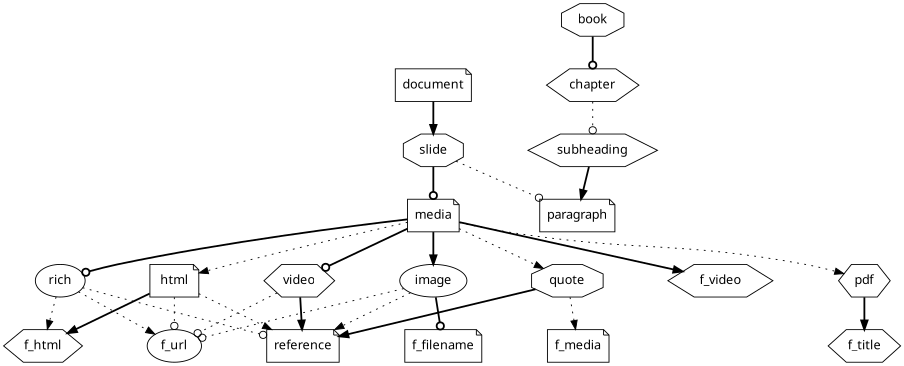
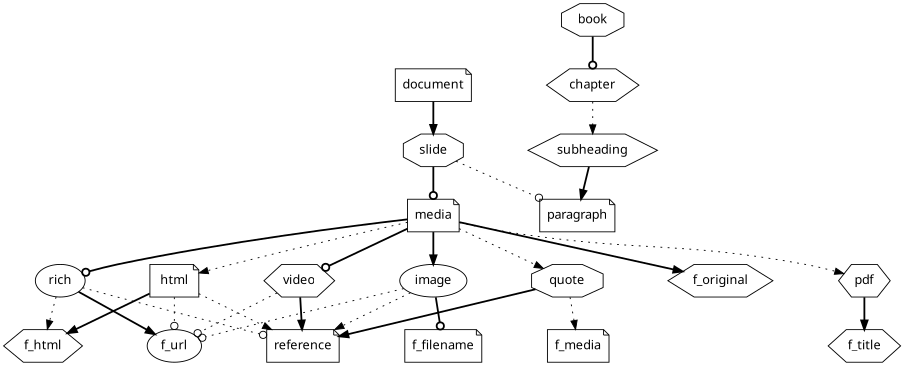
edge "chapter" -> "subheading": arrowhead odot -> normal
node "f_video": label "f_video" -> "f_original"
edge "rich" -> "f_url": style dotted -> bold
